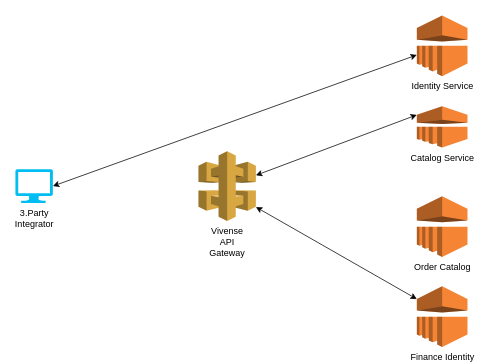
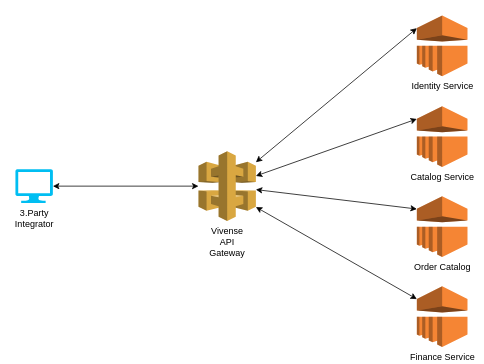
edge "Identity Service" -- "Vivense API Gateway": added
node "Catalog Service": size 51x41 -> 51x61
edge "Identity Service" -- "3.Party Integrator": now "Vivense API Gateway" -- "3.Party Integrator"
edge "Vivense API Gateway" -- "Order Catalog": added
node "Finance Identity": label "Finance Identity" -> "Finance Service"
